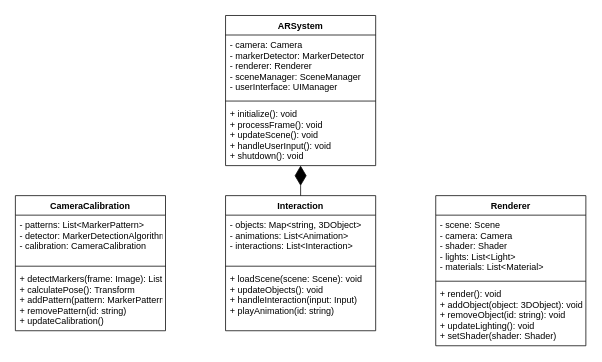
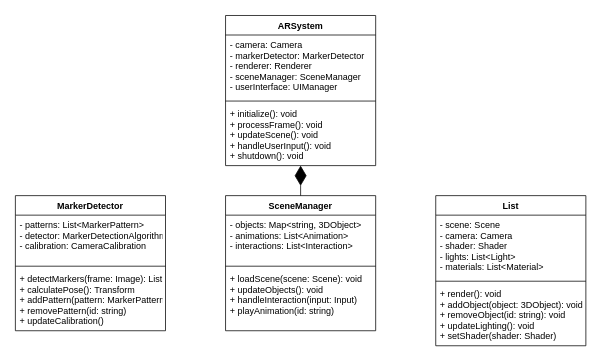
node "CameraCalibration": label "CameraCalibration" -> "MarkerDetector"
node "Interaction": label "Interaction" -> "SceneManager"
node "Renderer": label "Renderer" -> "List"
